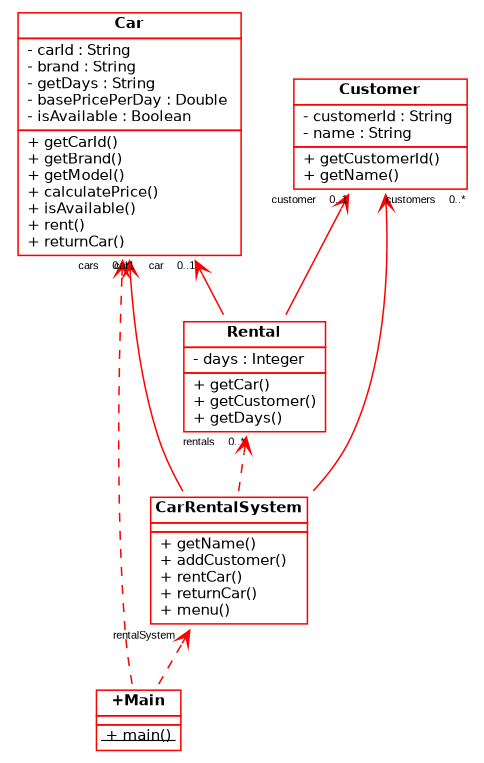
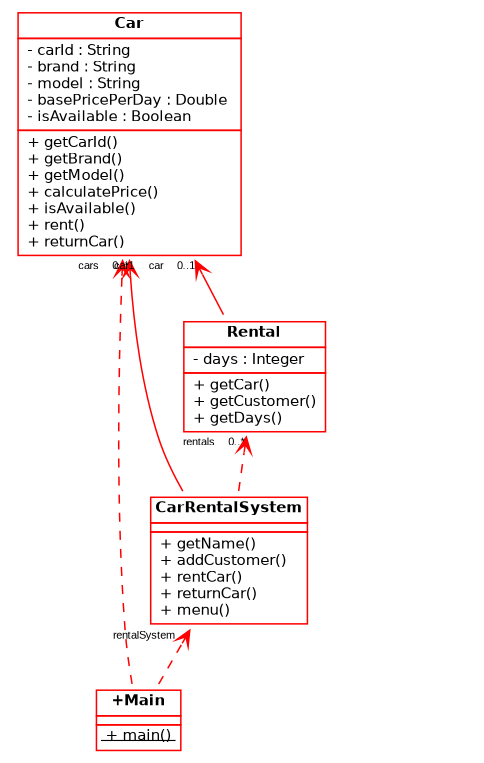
node "Car": text "- getDays : String" -> "- model : String"
node "Customer": removed
